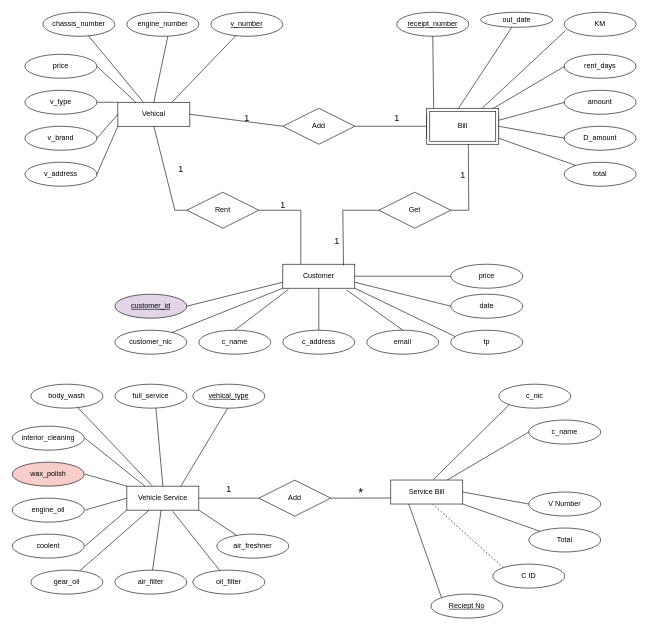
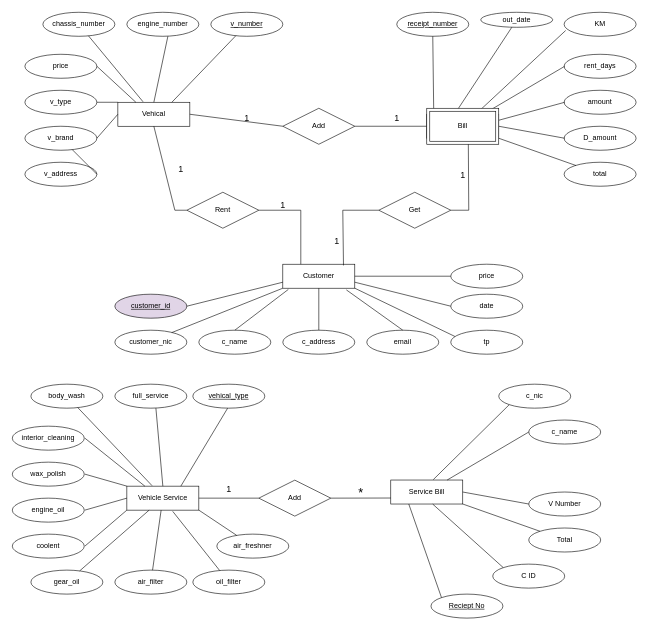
edge "Vehical" -- "v_address": now "v_brand" -- "v_address"
node "wax_polish": fillcolor #f8cecc -> #ffffff
edge "Service Bill" -- "C ID": style dashed -> solid
